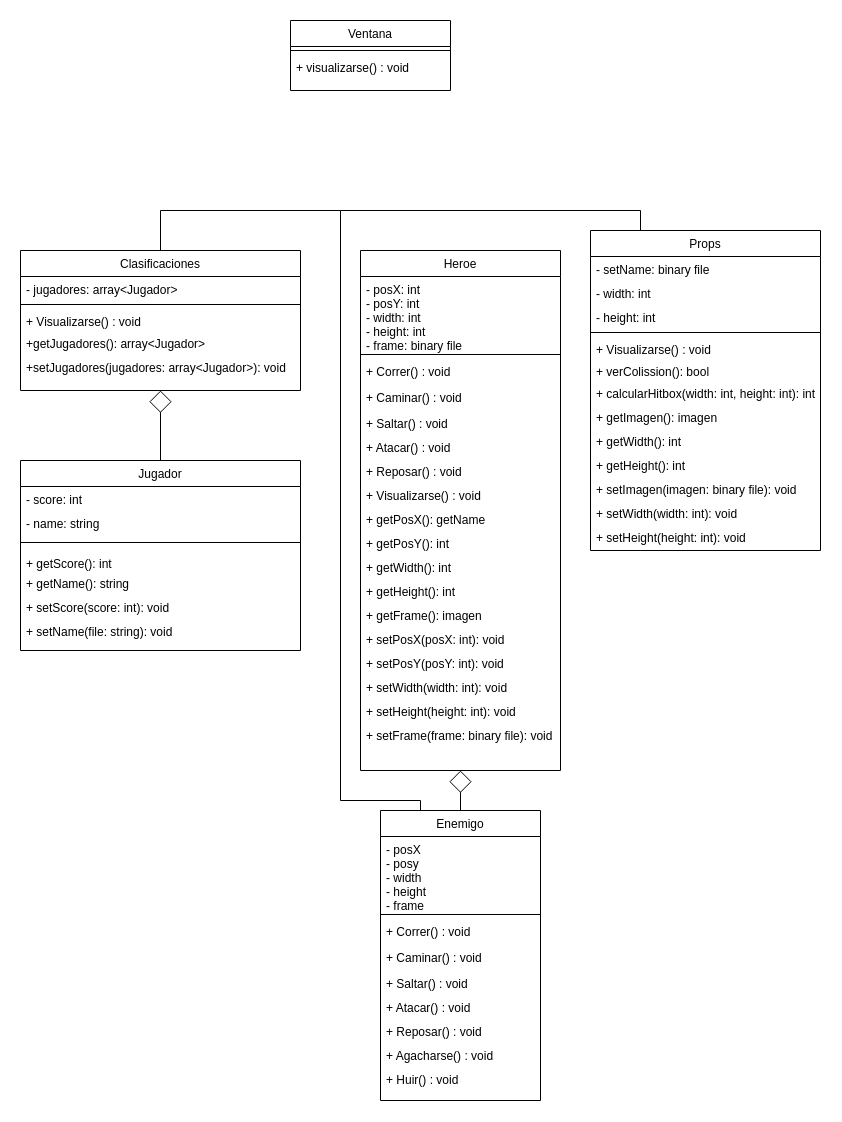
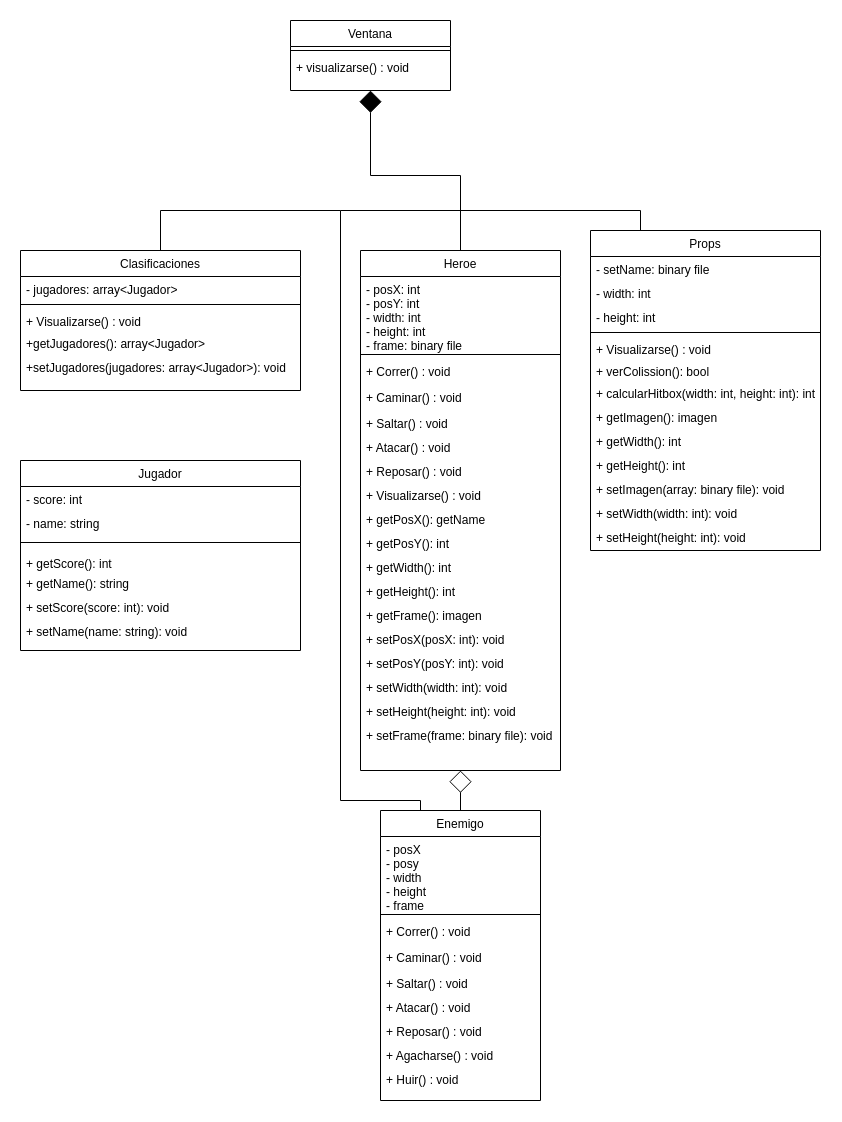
edge "Heroe" -> "Ventana": added
edge "Jugador" -> "Clasificaciones": removed
node "+ setImagen(imagen: binary file): void": label "+ setImagen(imagen: binary file): void" -> "+ setImagen(array: binary file): void"
node "+ setName(file: string): void": label "+ setName(file: string): void" -> "+ setName(name: string): void"
